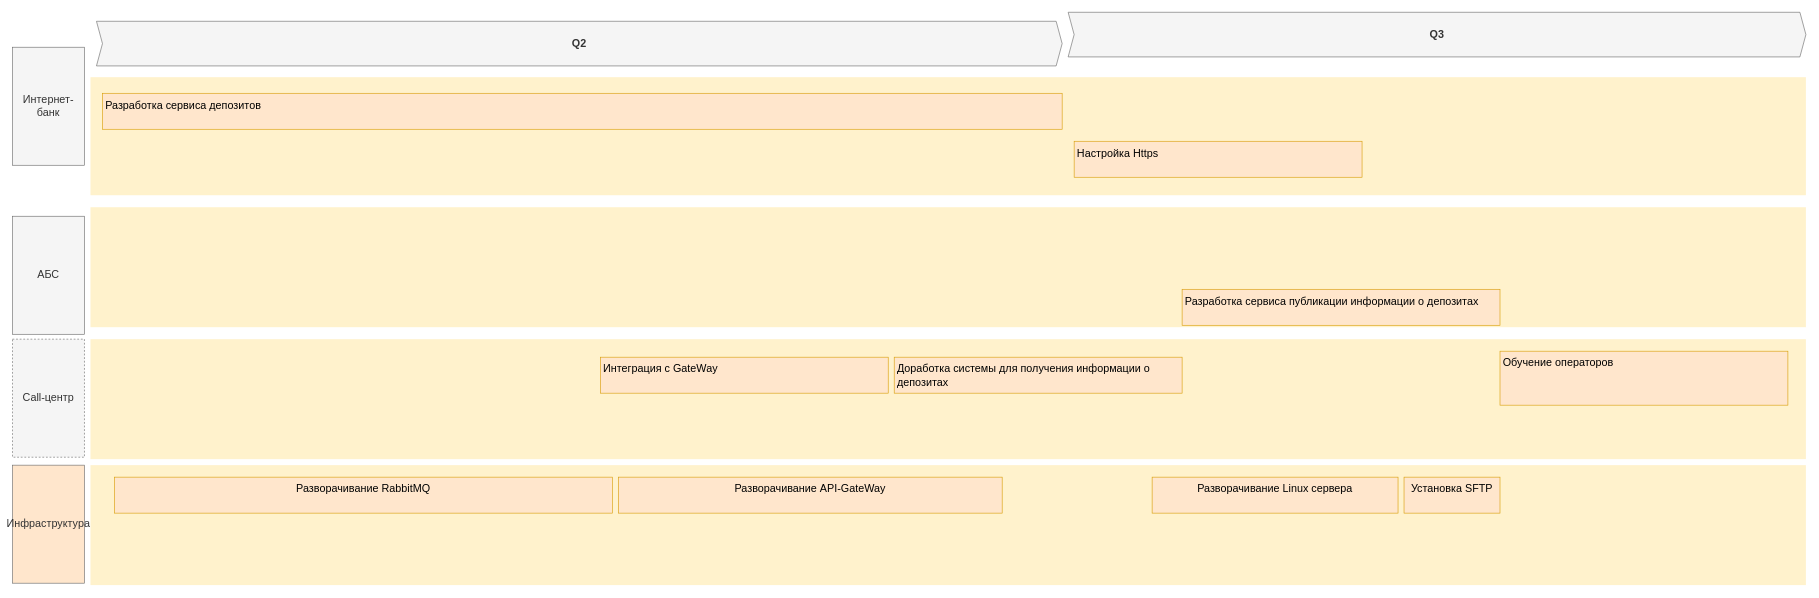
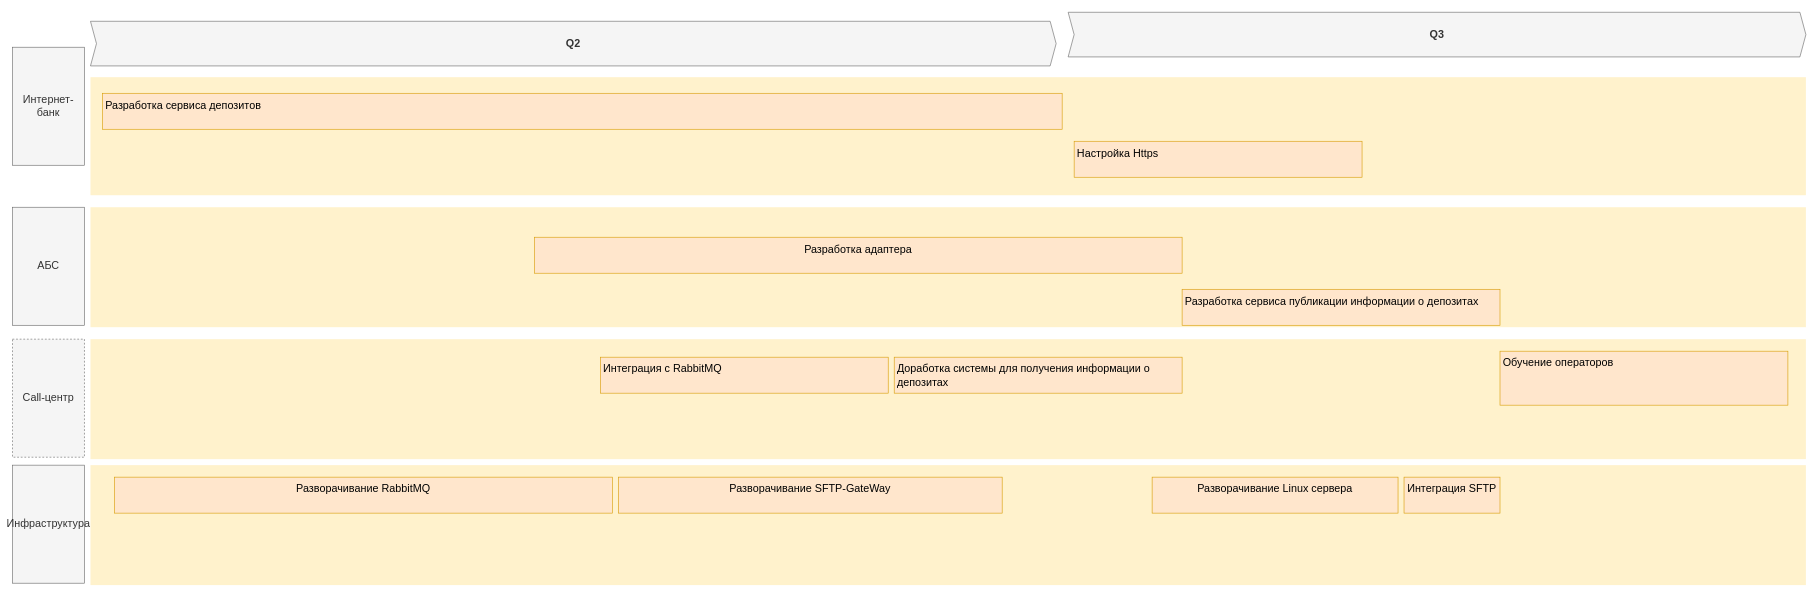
node "Q2": moved (579, 44) -> (573, 44)
node "Разработка адаптера": added
node "АБС": moved (48, 275) -> (48, 266)
node "Интеграция с GateWay": label "Интеграция с GateWay" -> "Интеграция с RabbitMQ"
node "Разворачивание API-GateWay": label "Разворачивание API-GateWay" -> "Разворачивание SFTP-GateWay"
node "Установка SFTP": label "Установка SFTP" -> "Интеграция SFTP"
node "Инфраструктура": fillcolor #ffe6cc -> #f5f5f5
